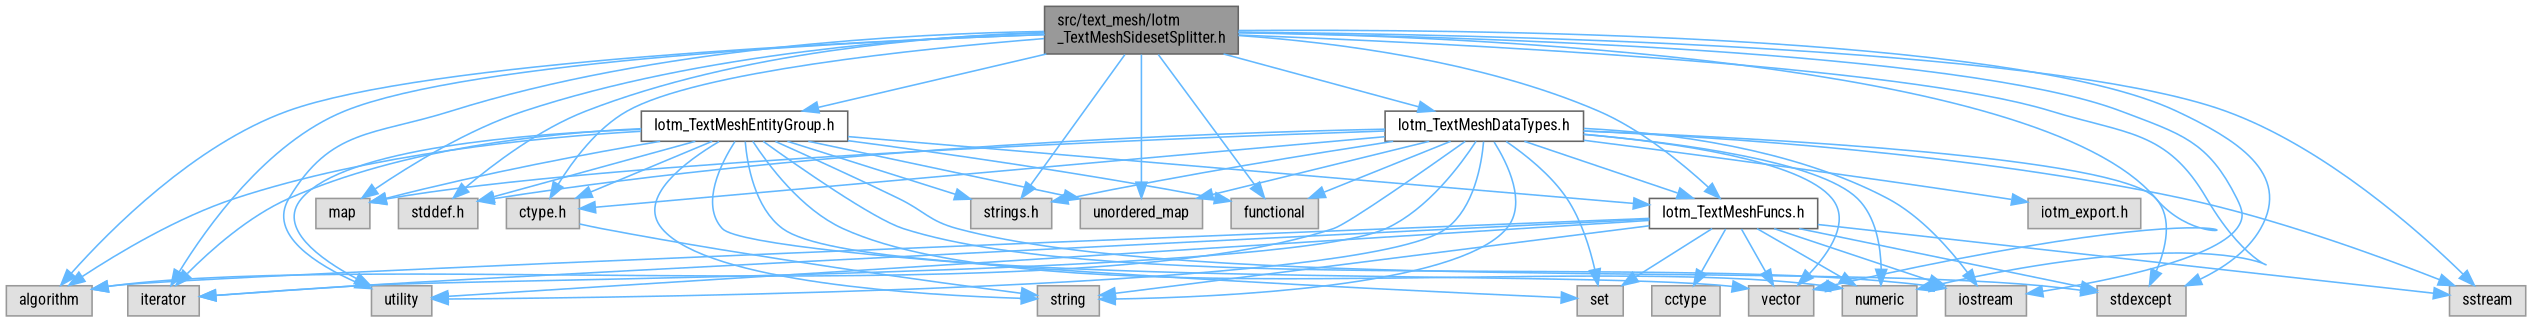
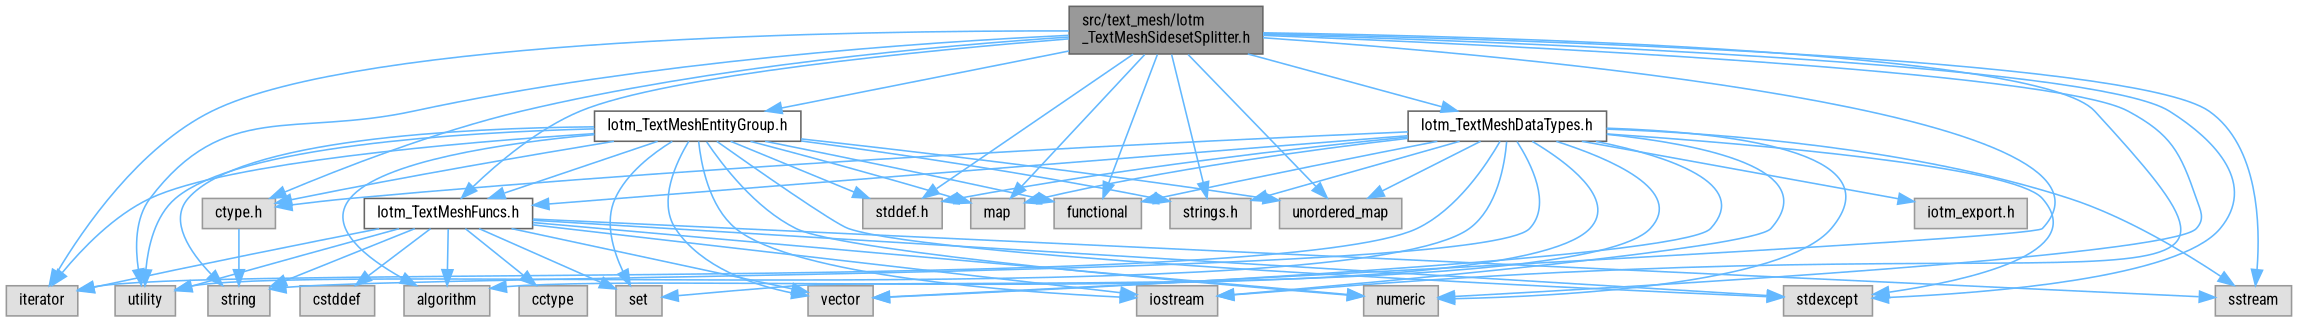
edge "src/text_mesh/Iotm _TextMeshSidesetSplitter.h" -> "algorithm": removed
node "cstddef": added
